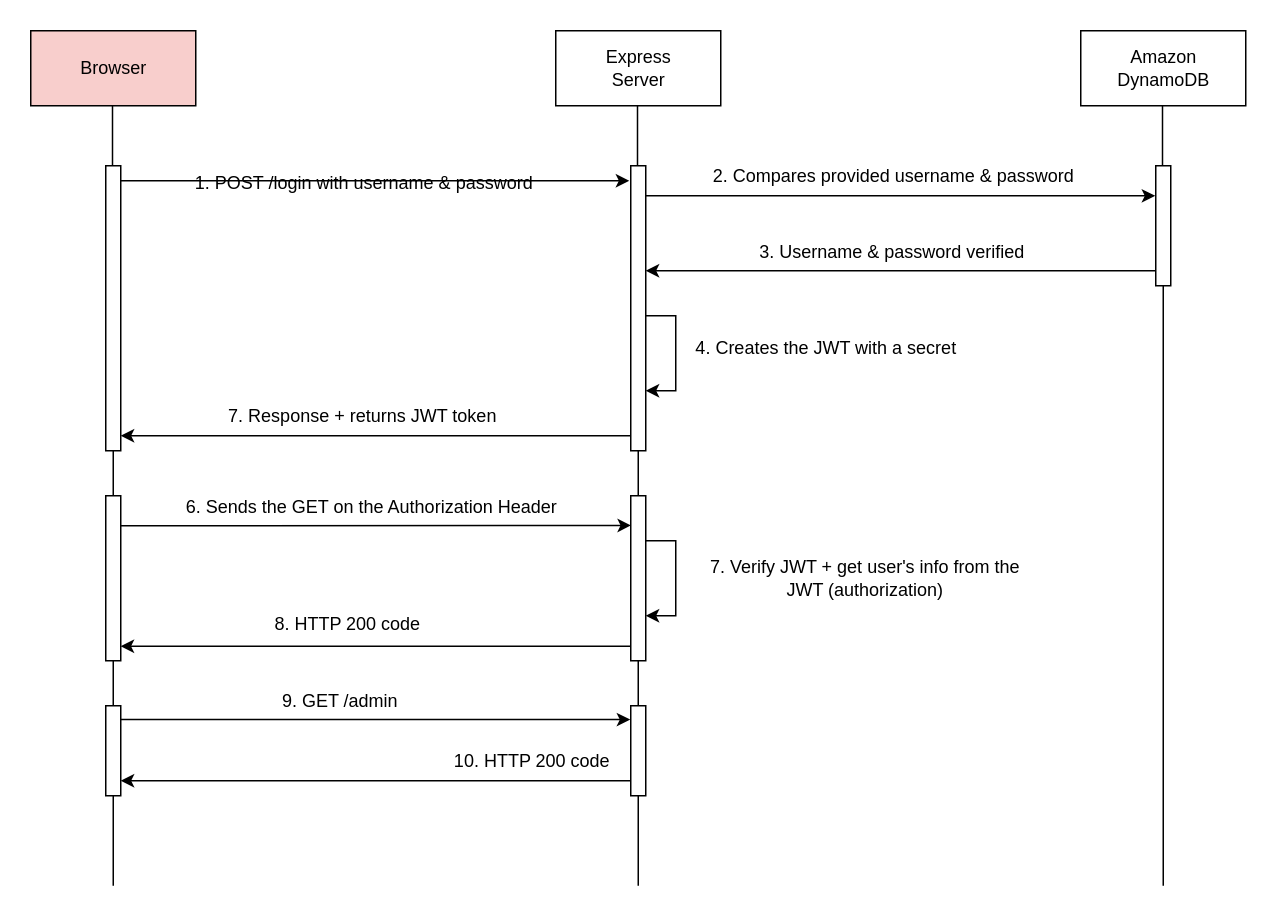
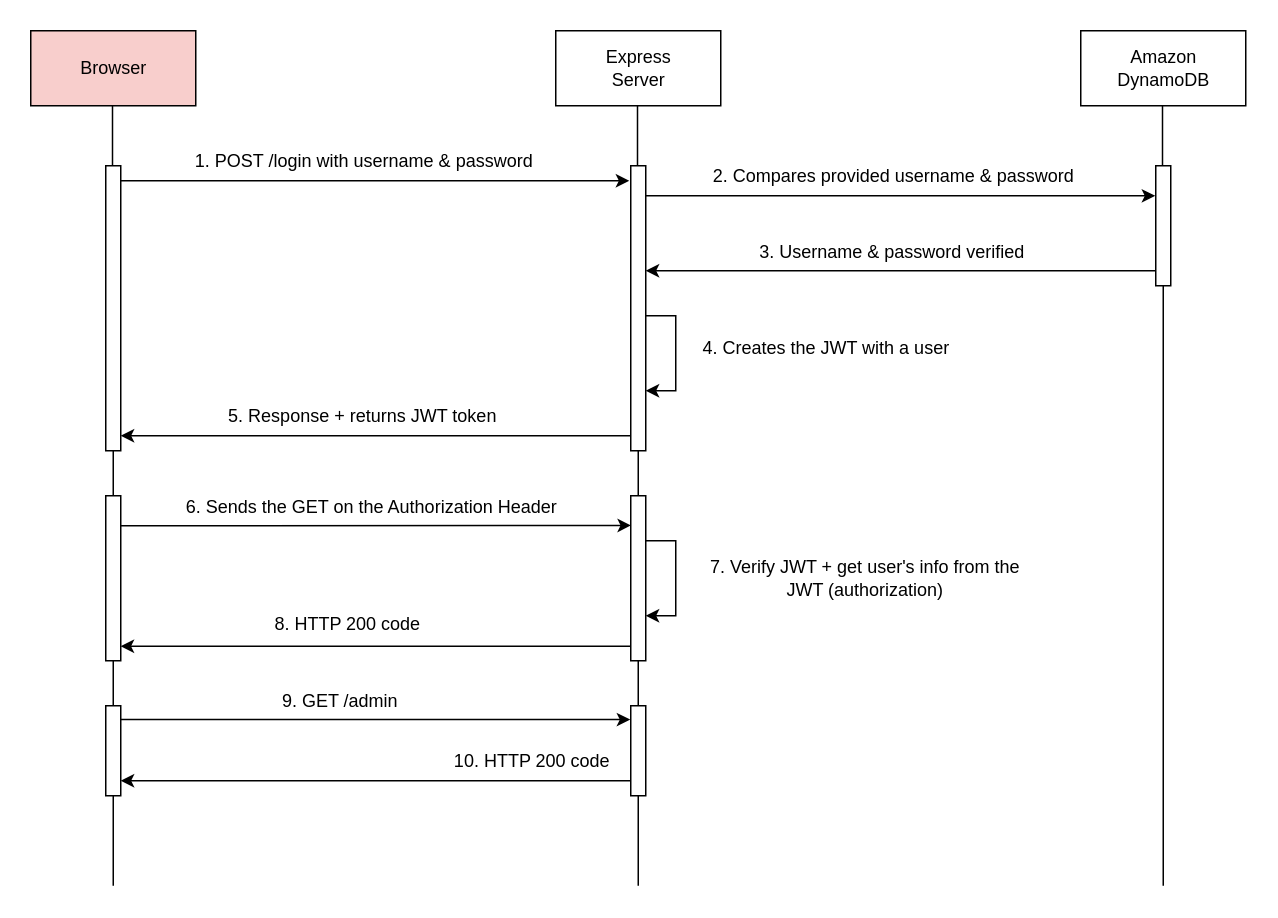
node "1. POST /login with username & password": moved (364, 184) -> (364, 161)
node "4. Creates the JWT with a secret": label "4. Creates the JWT with a secret" -> "4. Creates the JWT with a user"
node "7. Response + returns JWT token": label "7. Response + returns JWT token" -> "5. Response + returns JWT token"
